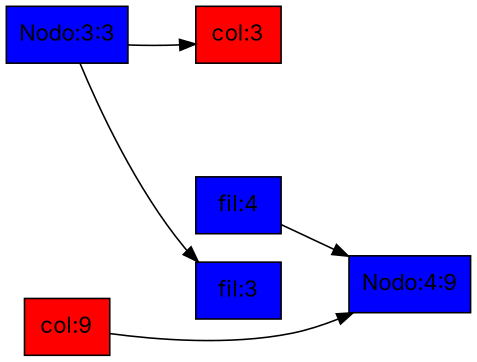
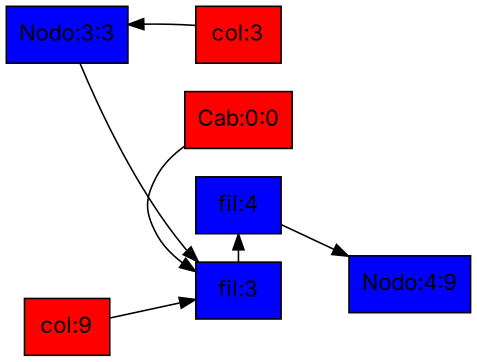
edge "Nodo:3:3" -> "col:3": reversed
node "Cab:0:0": added
edge "fil:3" -> "fil:4": added
edge "col:9" -> "Nodo:4:9": now "col:9" -> "fil:3"
